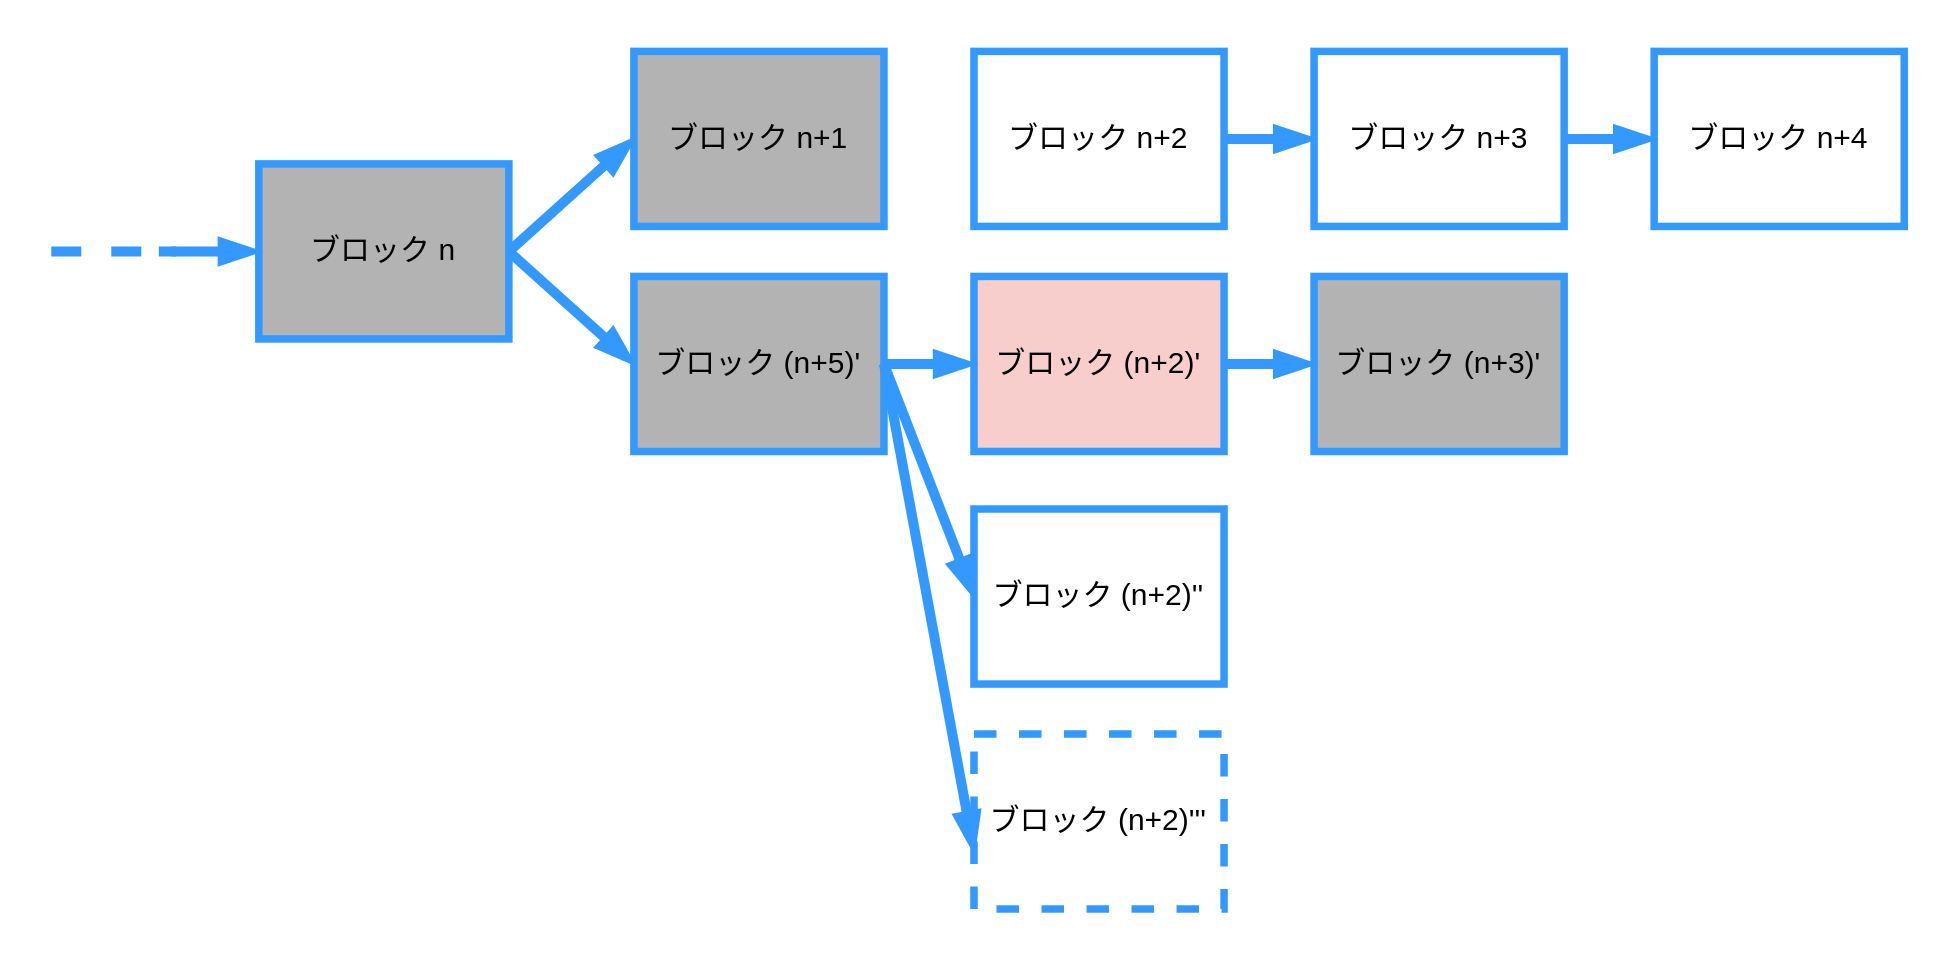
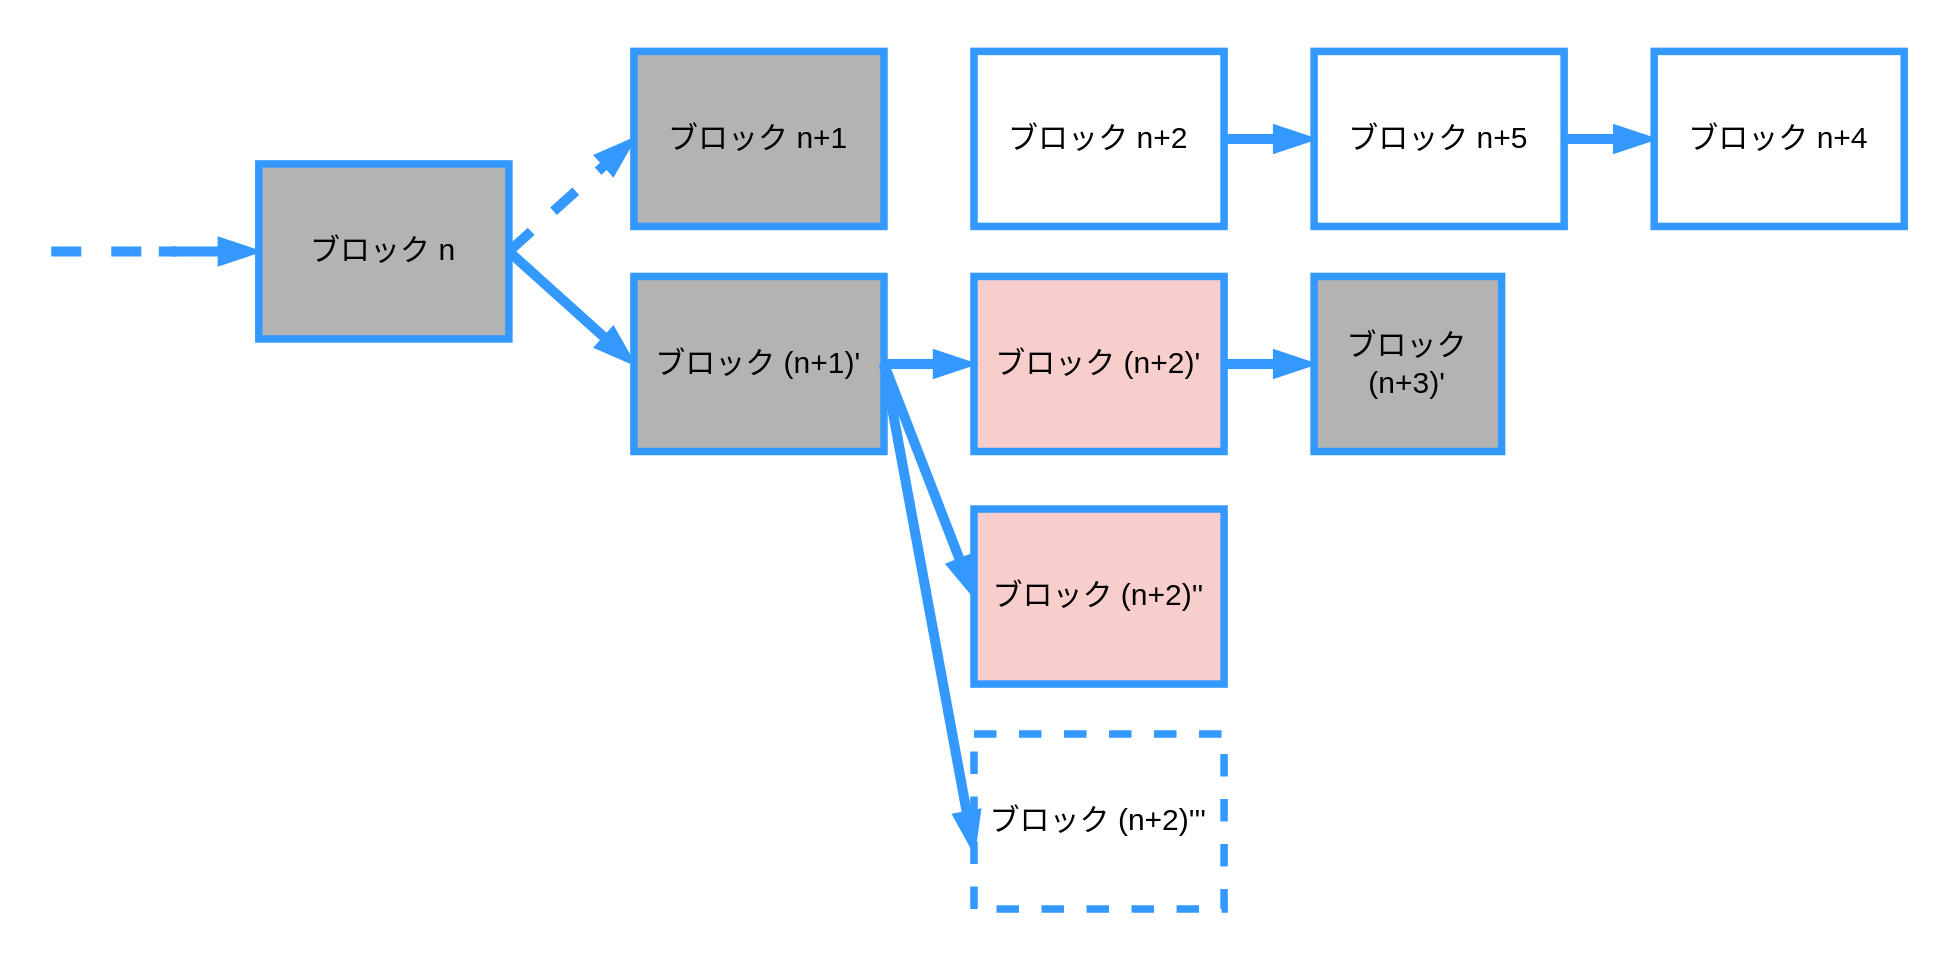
node "ブロック n+3": label "ブロック n+3" -> "ブロック n+5"
edge "ブロック n" -> "ブロック n+1": style solid -> dashed
node "ブロック (n+5)'": label "ブロック (n+5)'" -> "ブロック (n+1)'"
node "ブロック (n+3)'": size 250x175 -> 188x175
node "ブロック (n+2)''": fillcolor #ffffff -> #f8cecc
